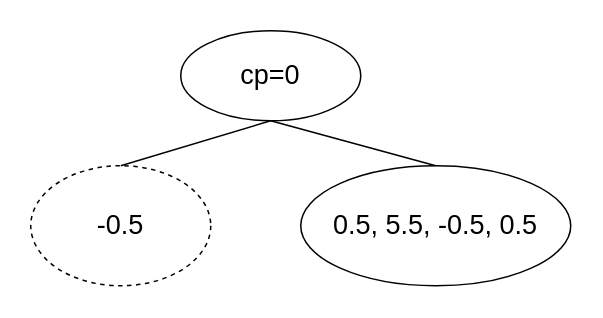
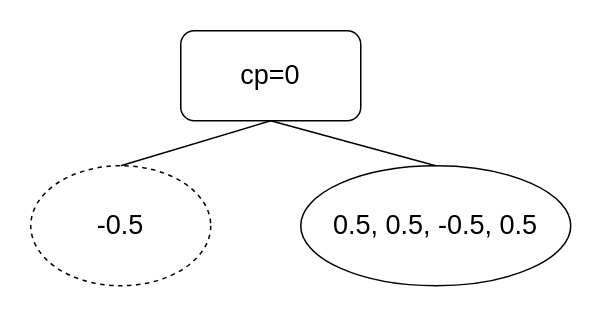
node "cp=0": shape ellipse -> rounded rectangle
node "0.5, 5.5, -0.5, 0.5": label "0.5, 5.5, -0.5, 0.5" -> "0.5, 0.5, -0.5, 0.5"
